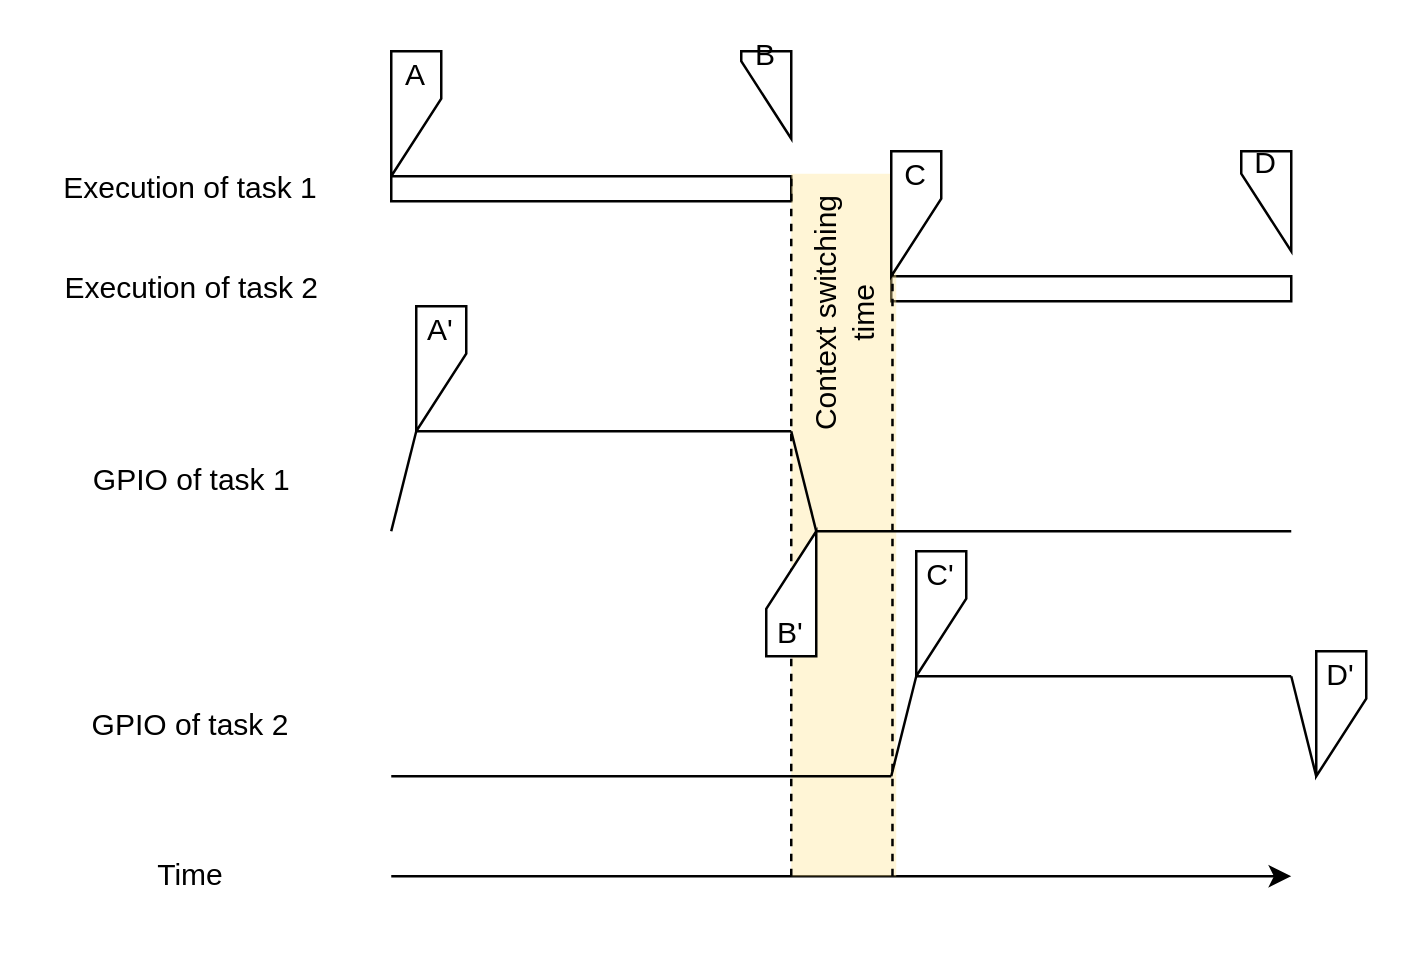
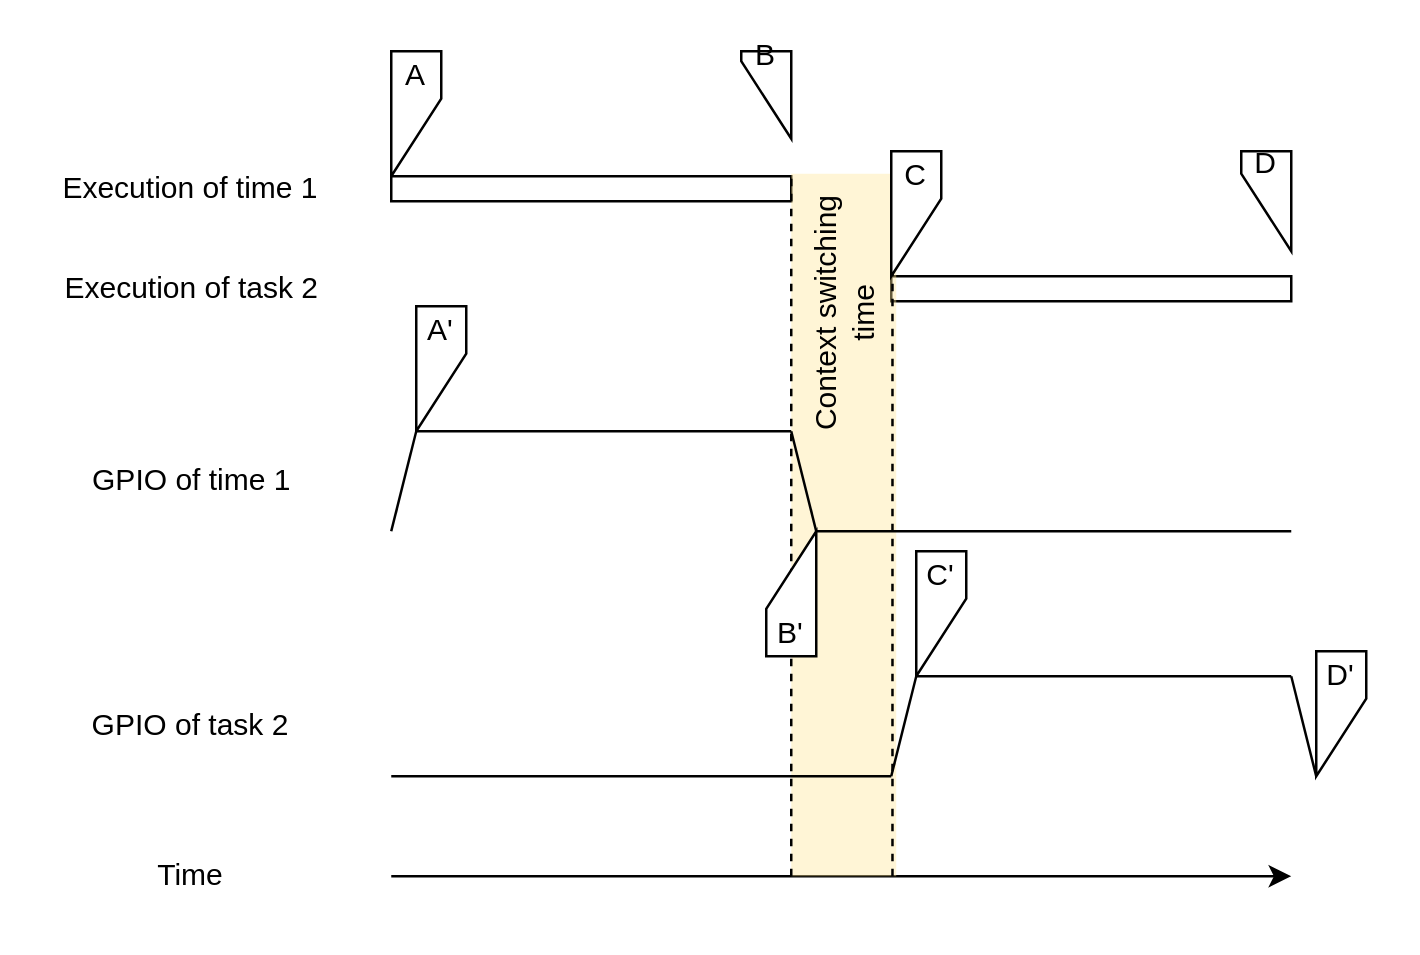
node "Execution of task 1": label "Execution of task 1" -> "Execution of time 1"
node "GPIO of task 1": label "GPIO of task 1" -> "GPIO of time 1"
